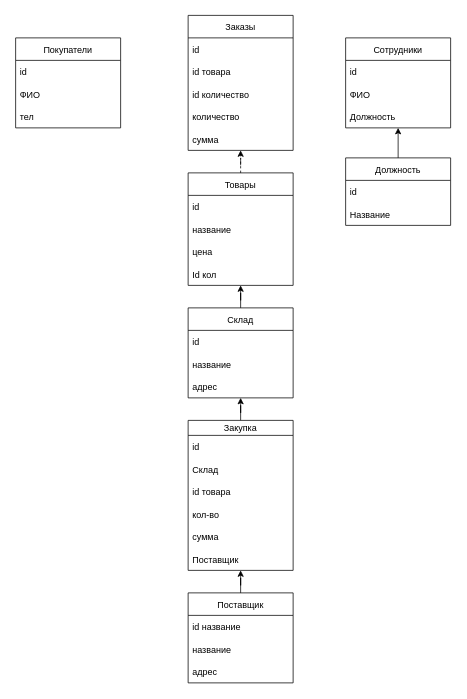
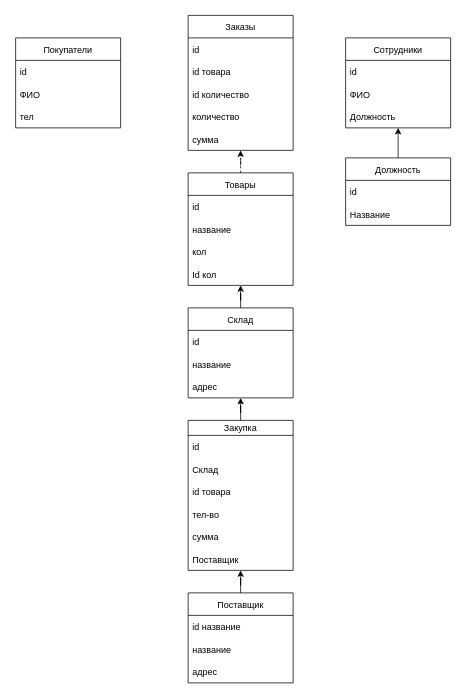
node "цена": label "цена" -> "кол"
node "кол-во": label "кол-во" -> "тел-во"
